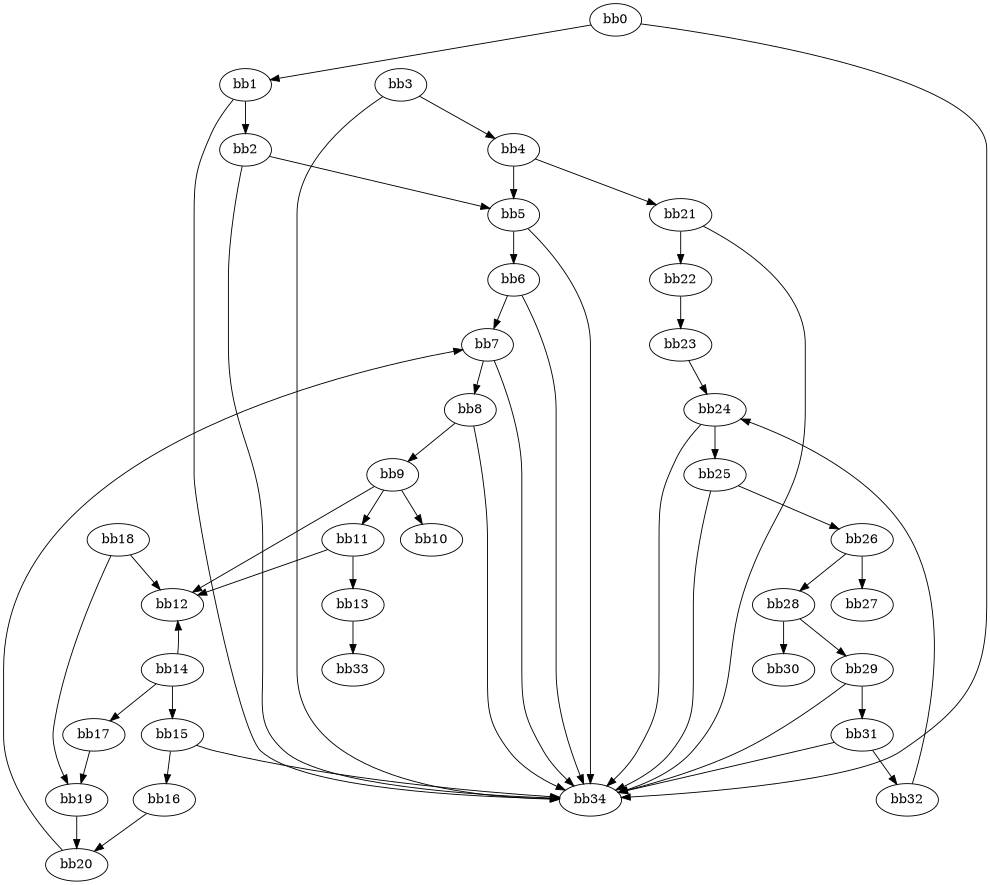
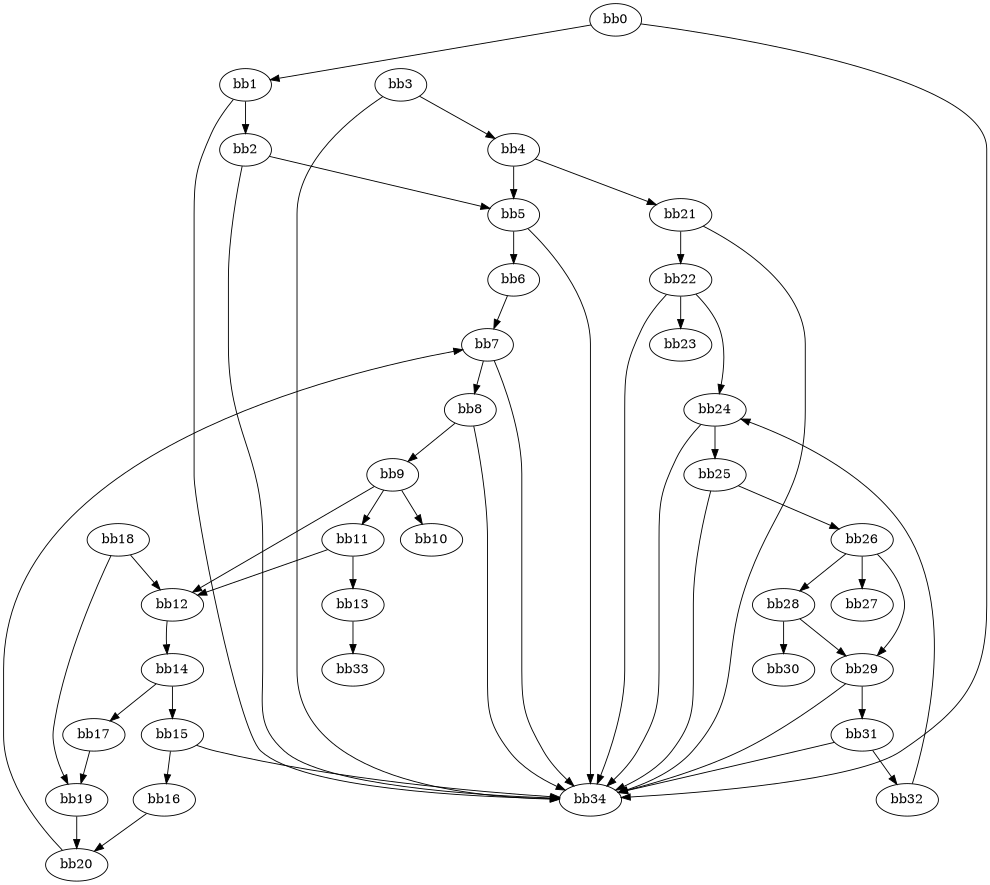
edge "bb23" -> "bb24": now "bb22" -> "bb24"
edge "bb6" -> "bb34": now "bb22" -> "bb34"
edge "bb26" -> "bb29": added
edge "bb14" -> "bb12": reversed
